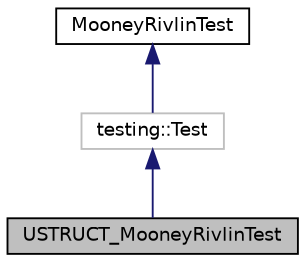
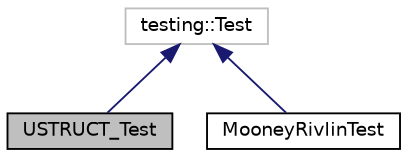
edge "testing::Test" -> "MooneyRivlinTest": reversed
node "USTRUCT_MooneyRivlinTest": label "USTRUCT_MooneyRivlinTest" -> "USTRUCT_Test"
